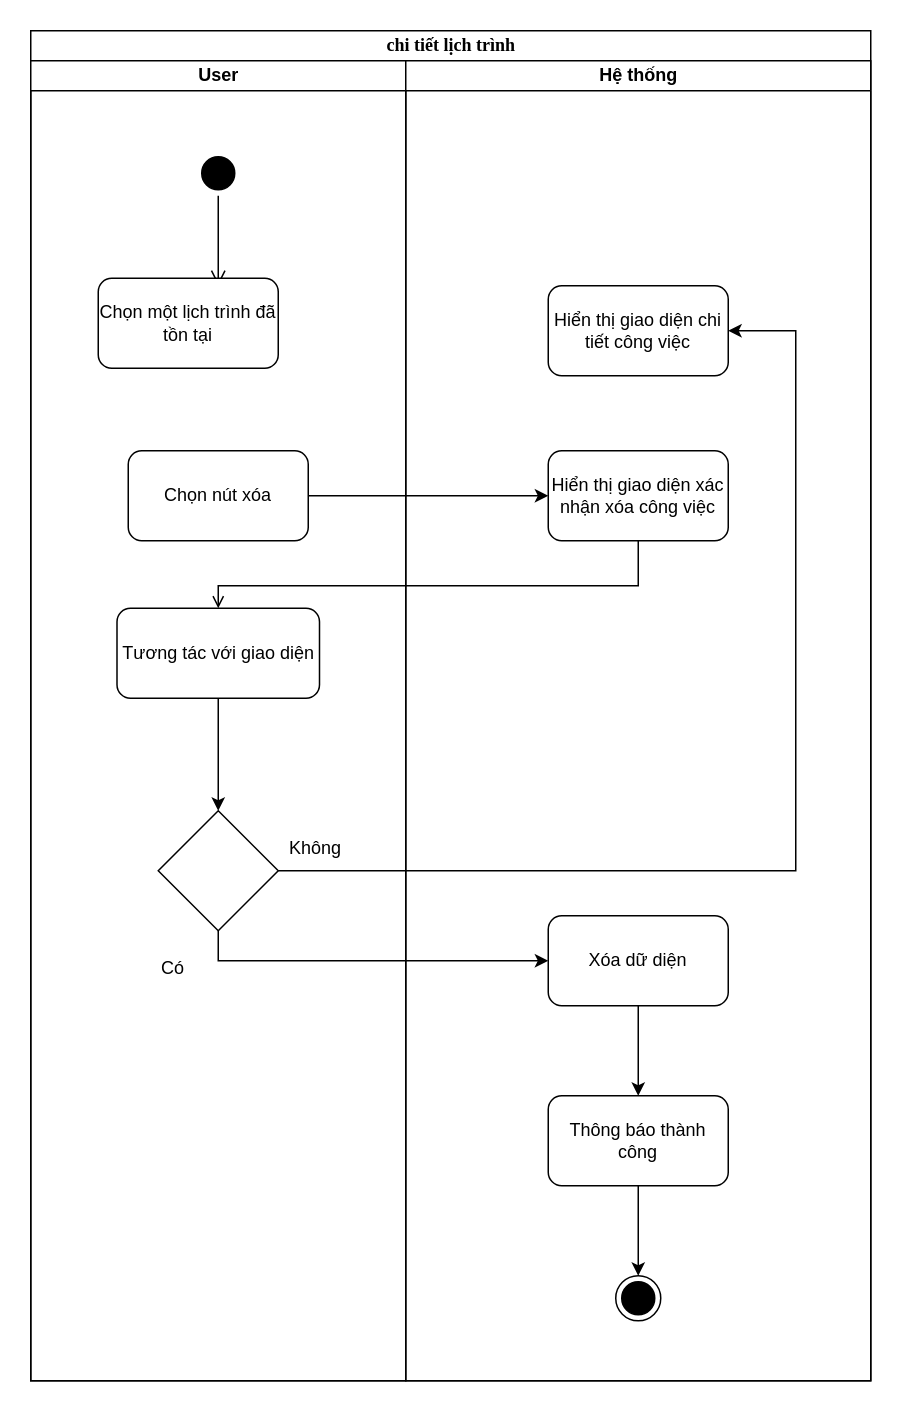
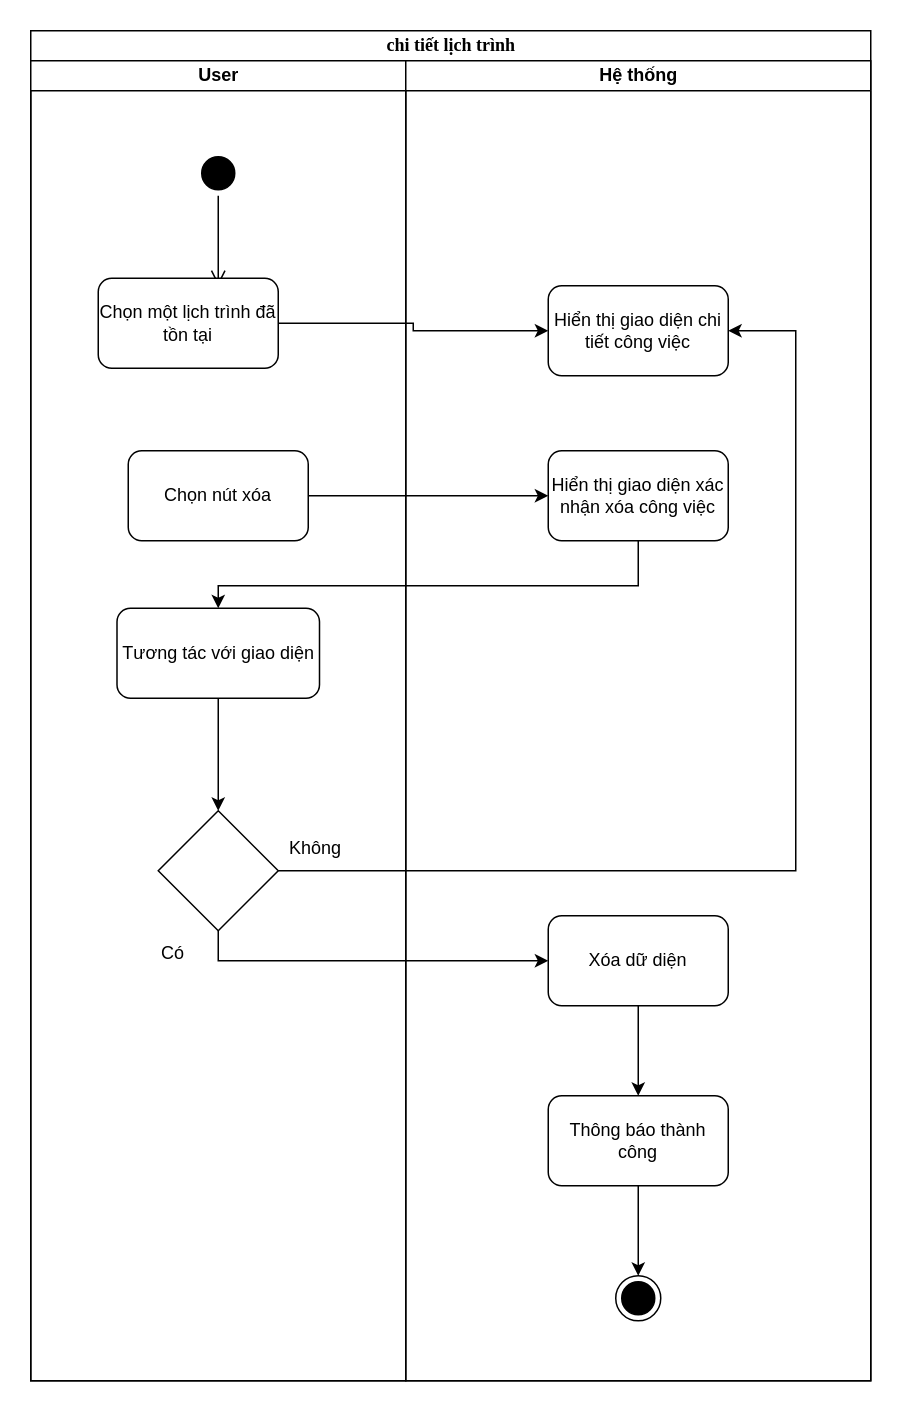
edge "Chọn một lịch trình đã tồn tại" -> "Hiển thị giao diện chi tiết công việc": added
edge "Hiển thị giao diện xác nhận xóa công việc" -> "Tương tác với giao diện": arrowhead open -> classic
node "Có": moved (173, 968) -> (173, 953)
